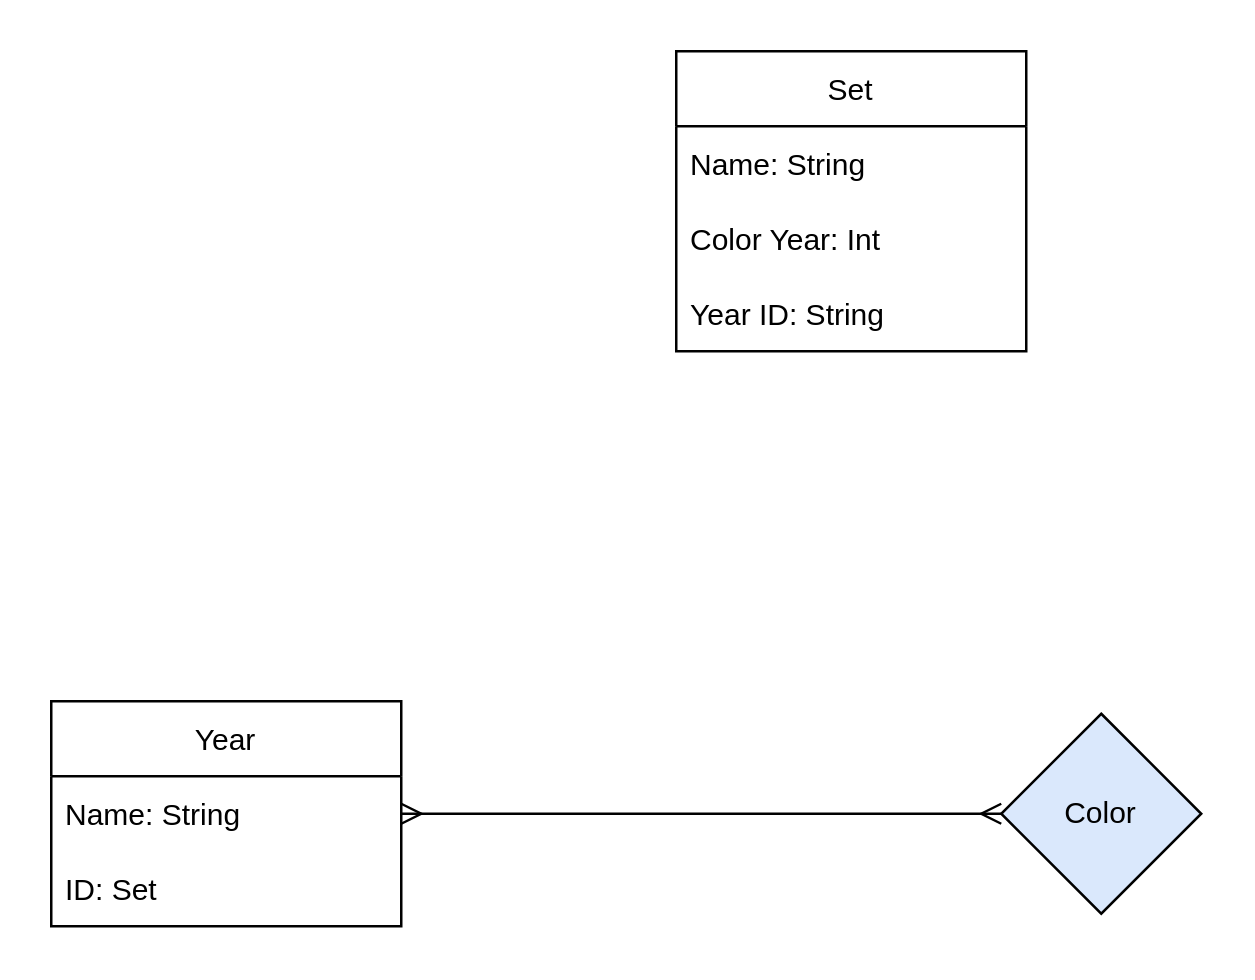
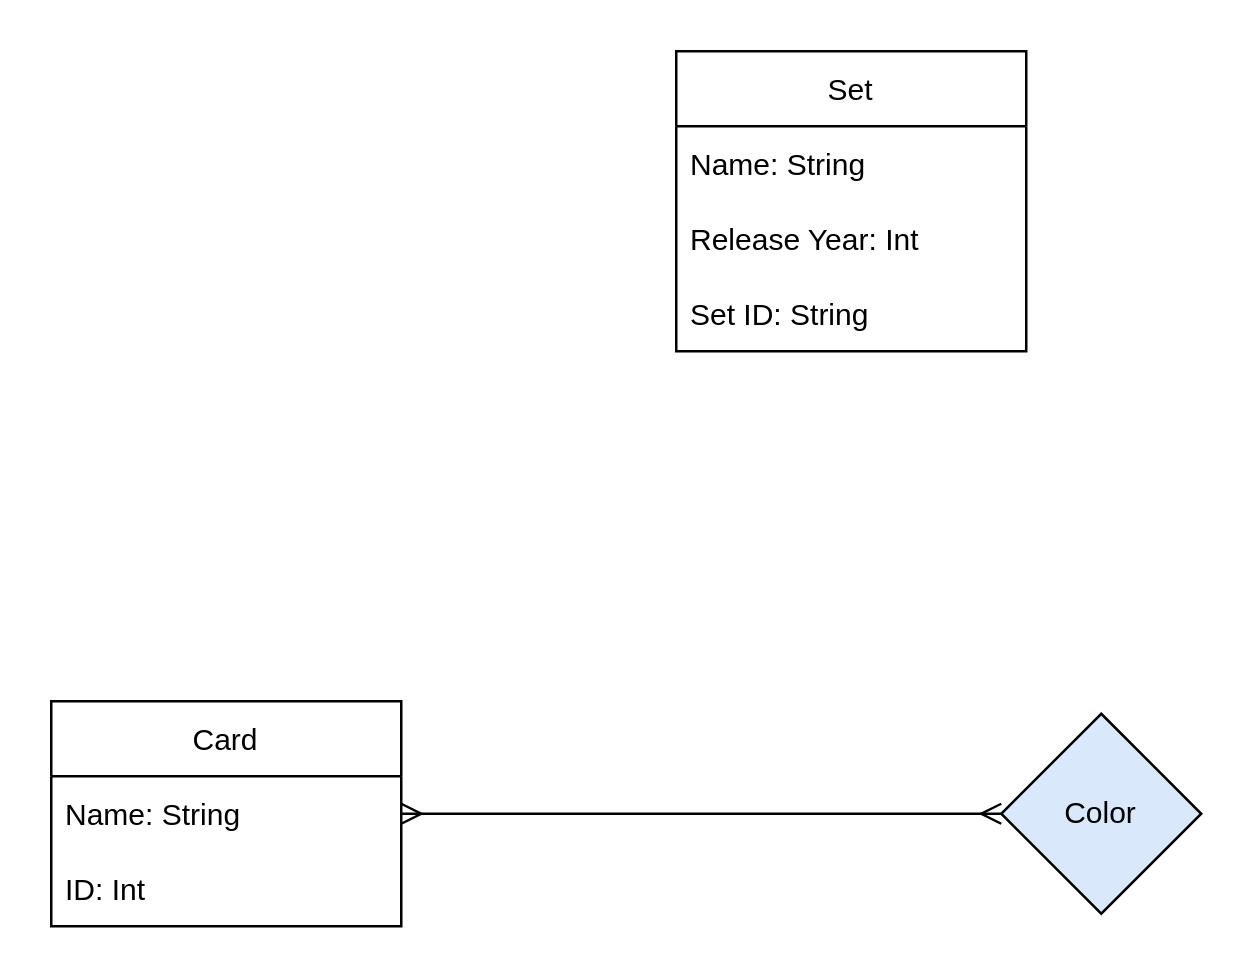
node "Color Year: Int": label "Color Year: Int" -> "Release Year: Int"
node "Year ID: String": label "Year ID: String" -> "Set ID: String"
node "Year": label "Year" -> "Card"
node "ID: Set": label "ID: Set" -> "ID: Int"
